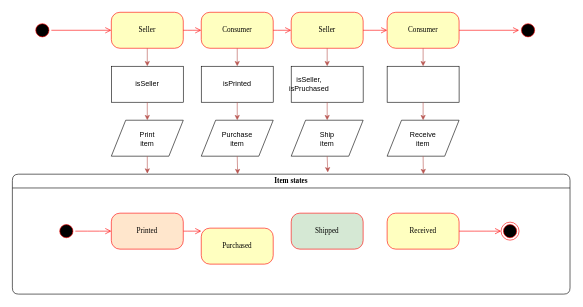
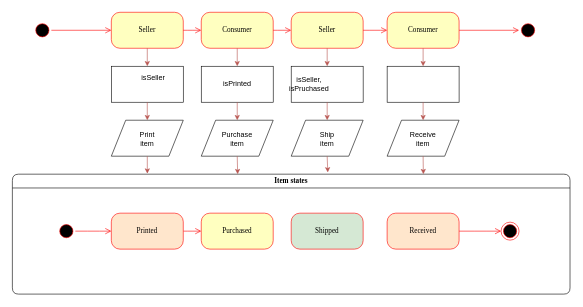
node "isSeller": moved (147, 84) -> (153, 78)
node "Received": fillcolor #ffffc0 -> #ffe6cc
node "Purchased": moved (237, 246) -> (237, 231)
